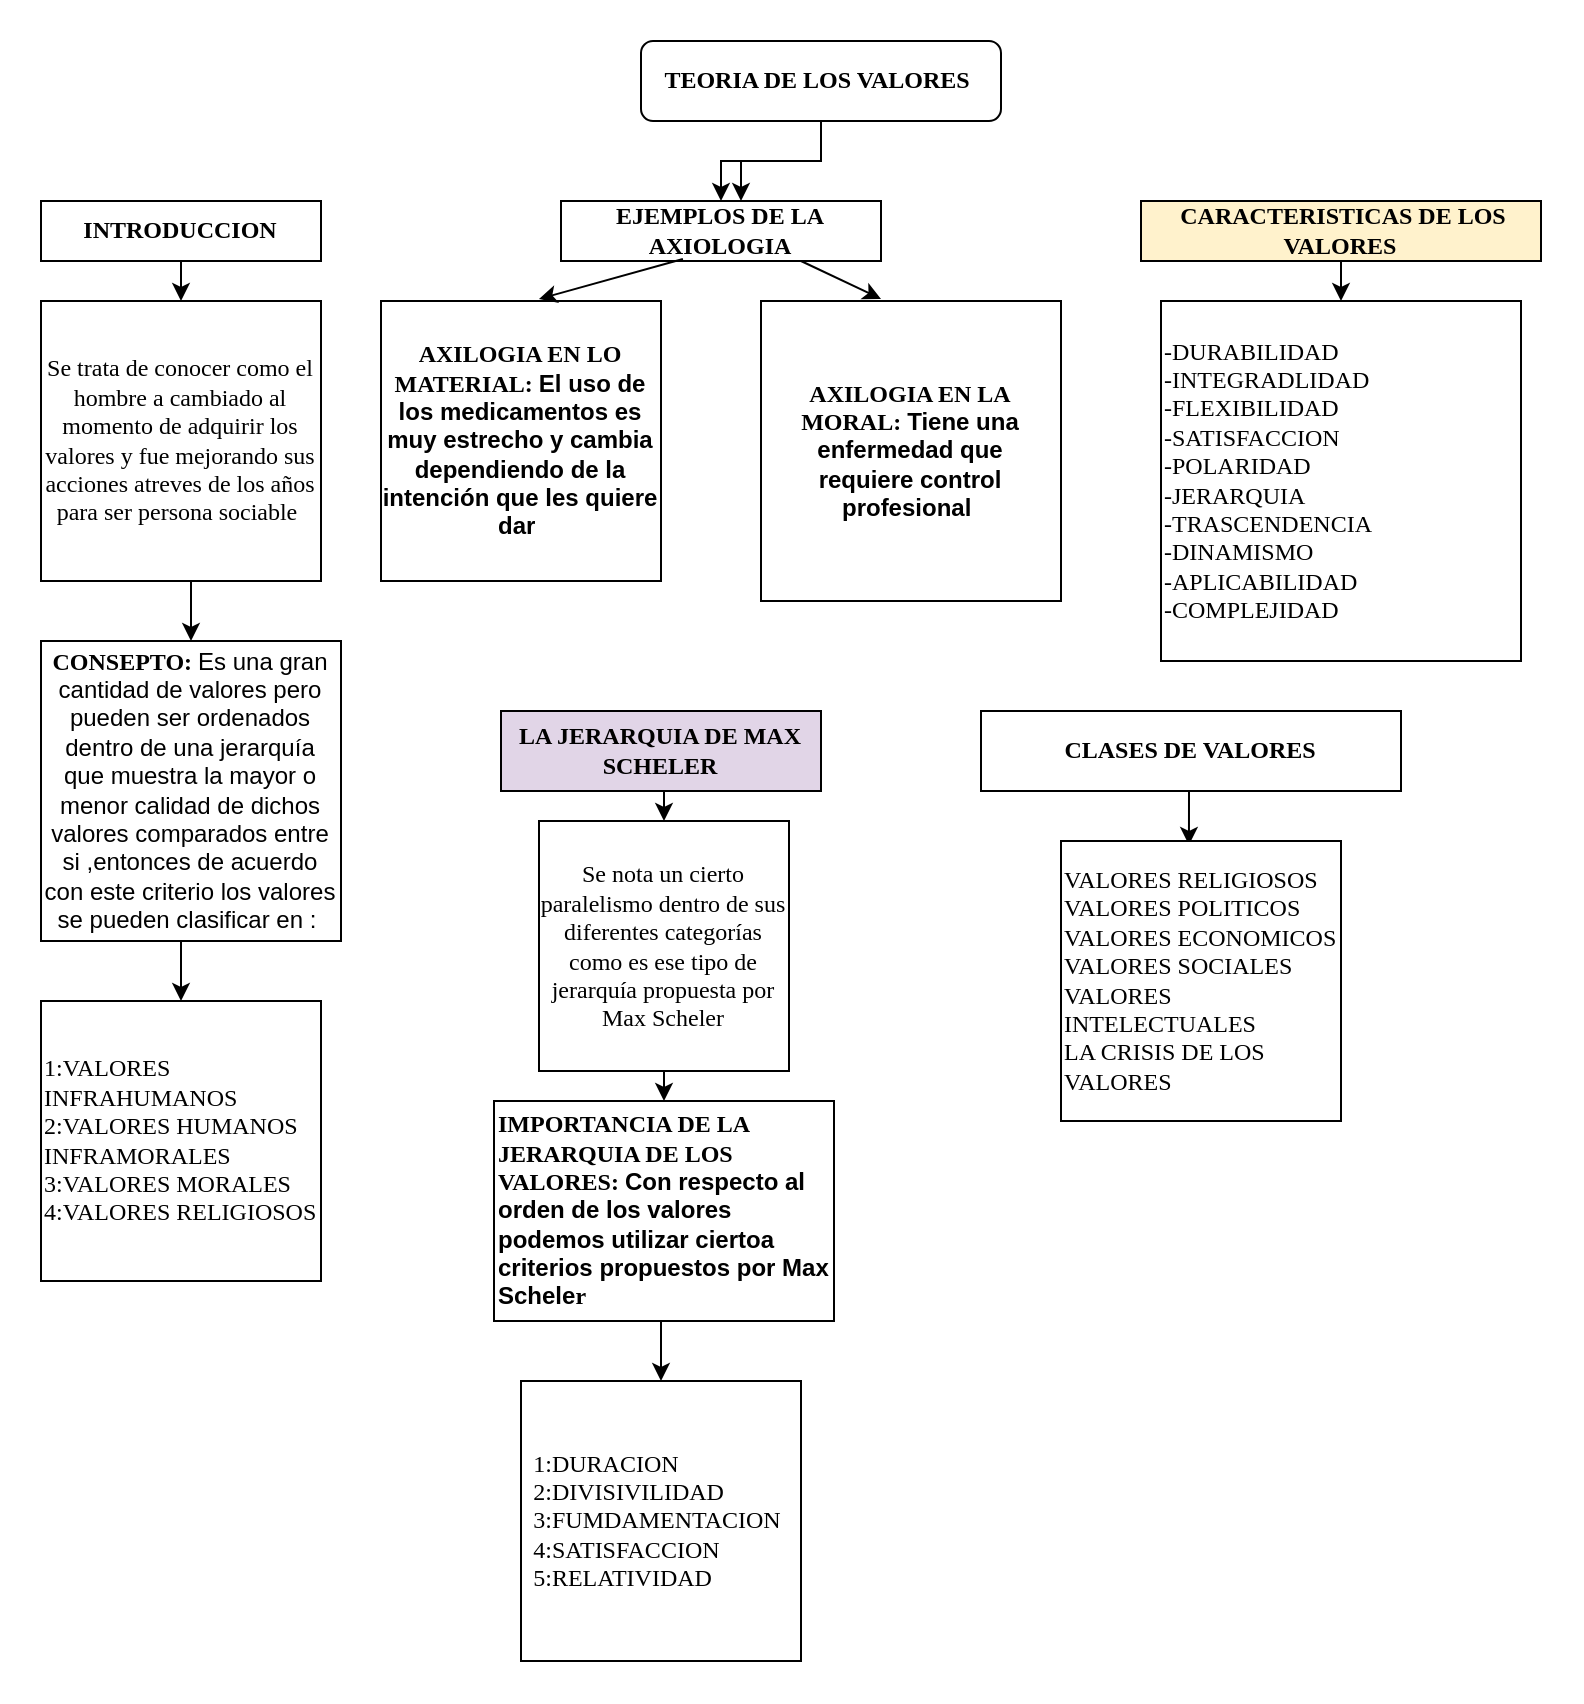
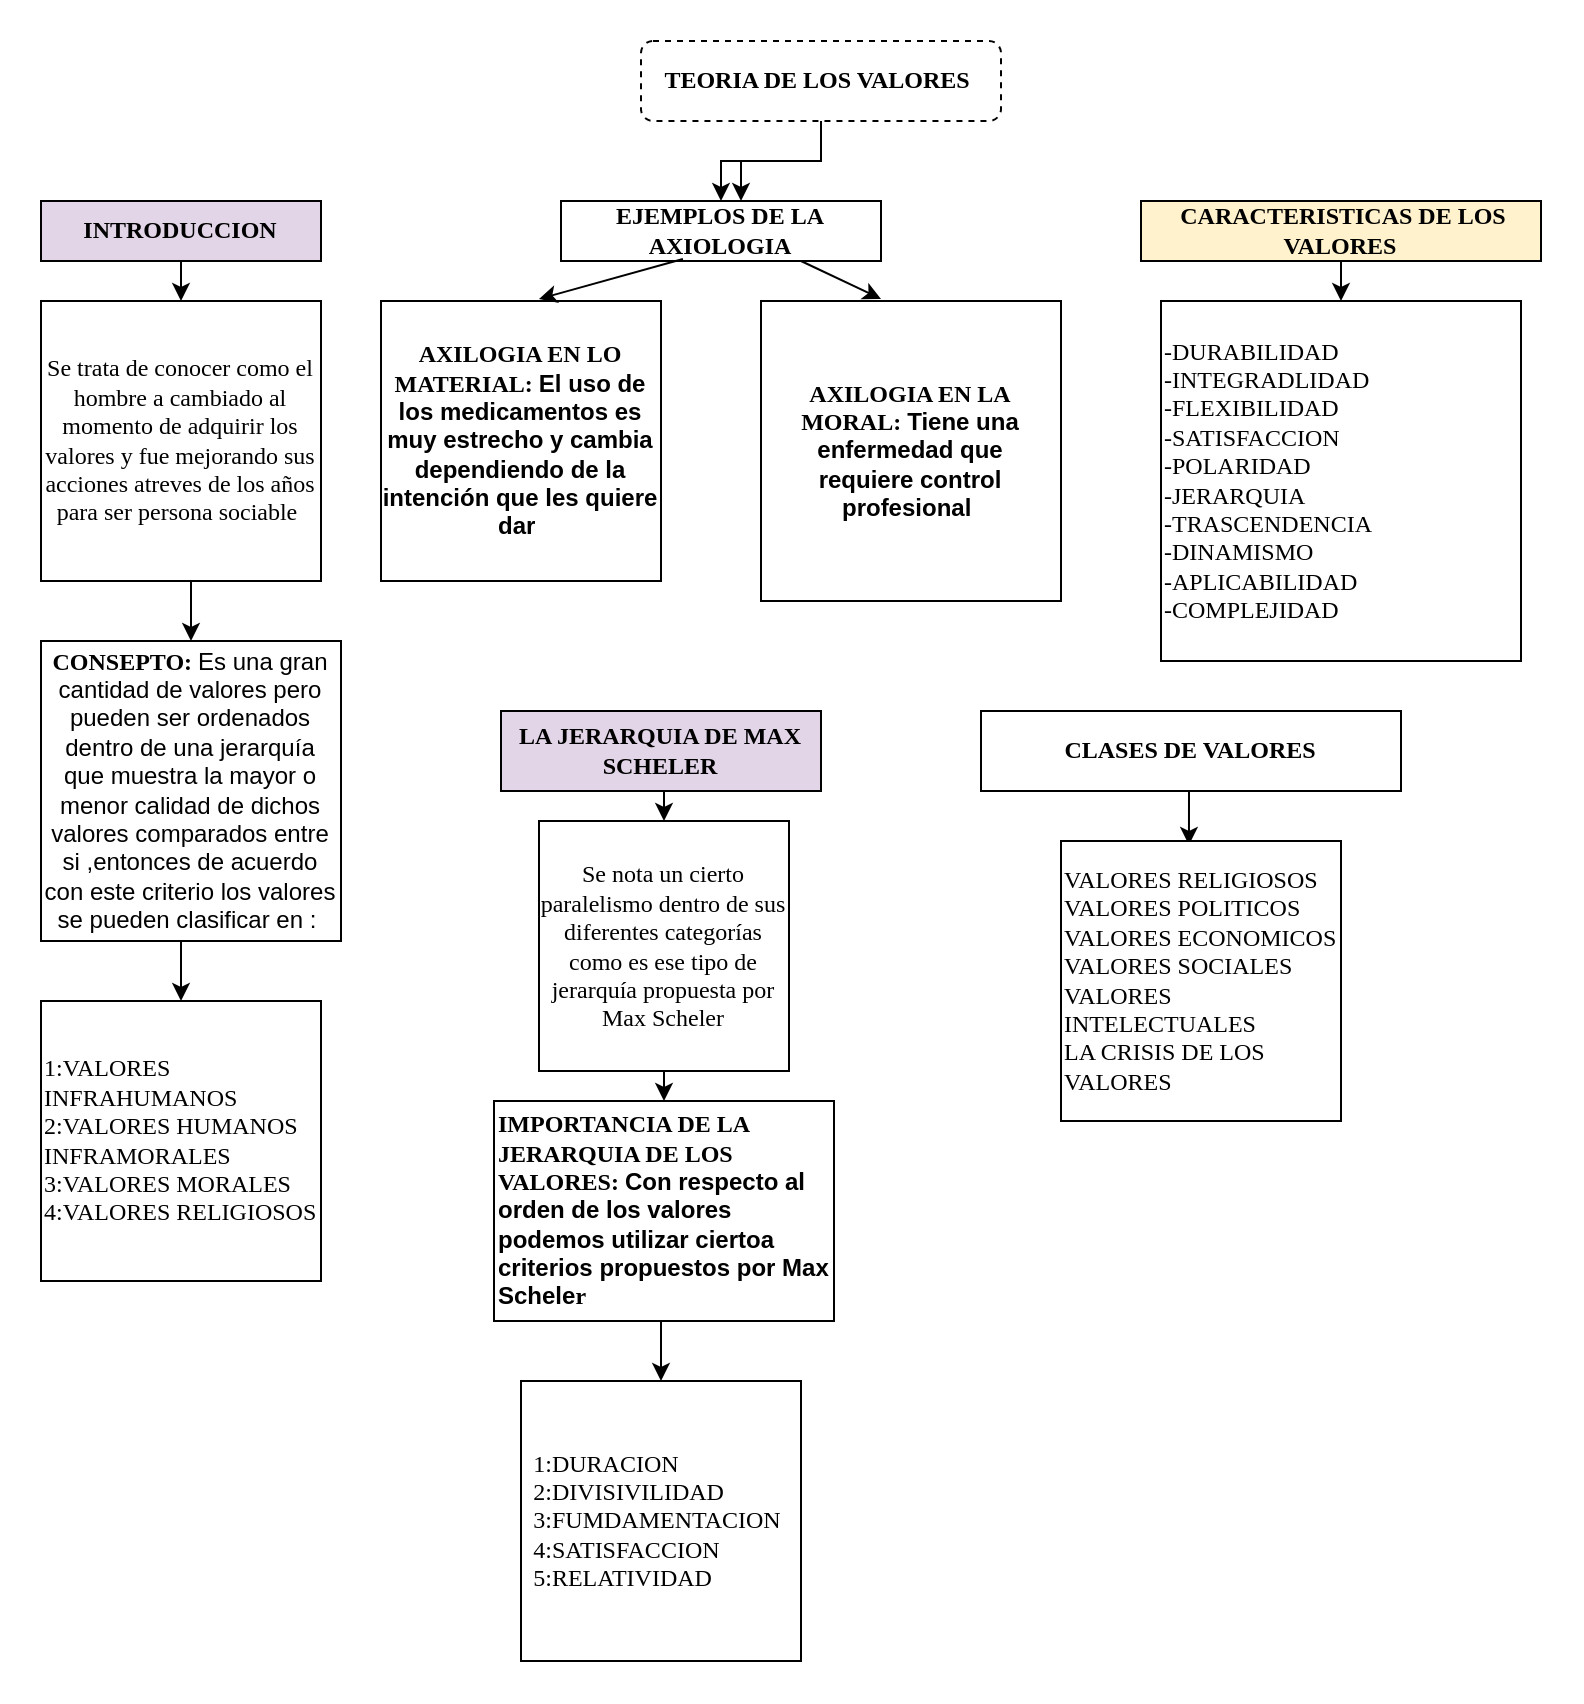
node "TEORIA DE LOS VALORES": style solid -> dashed
node "INTRODUCCION": fillcolor #ffffff -> #e1d5e7
